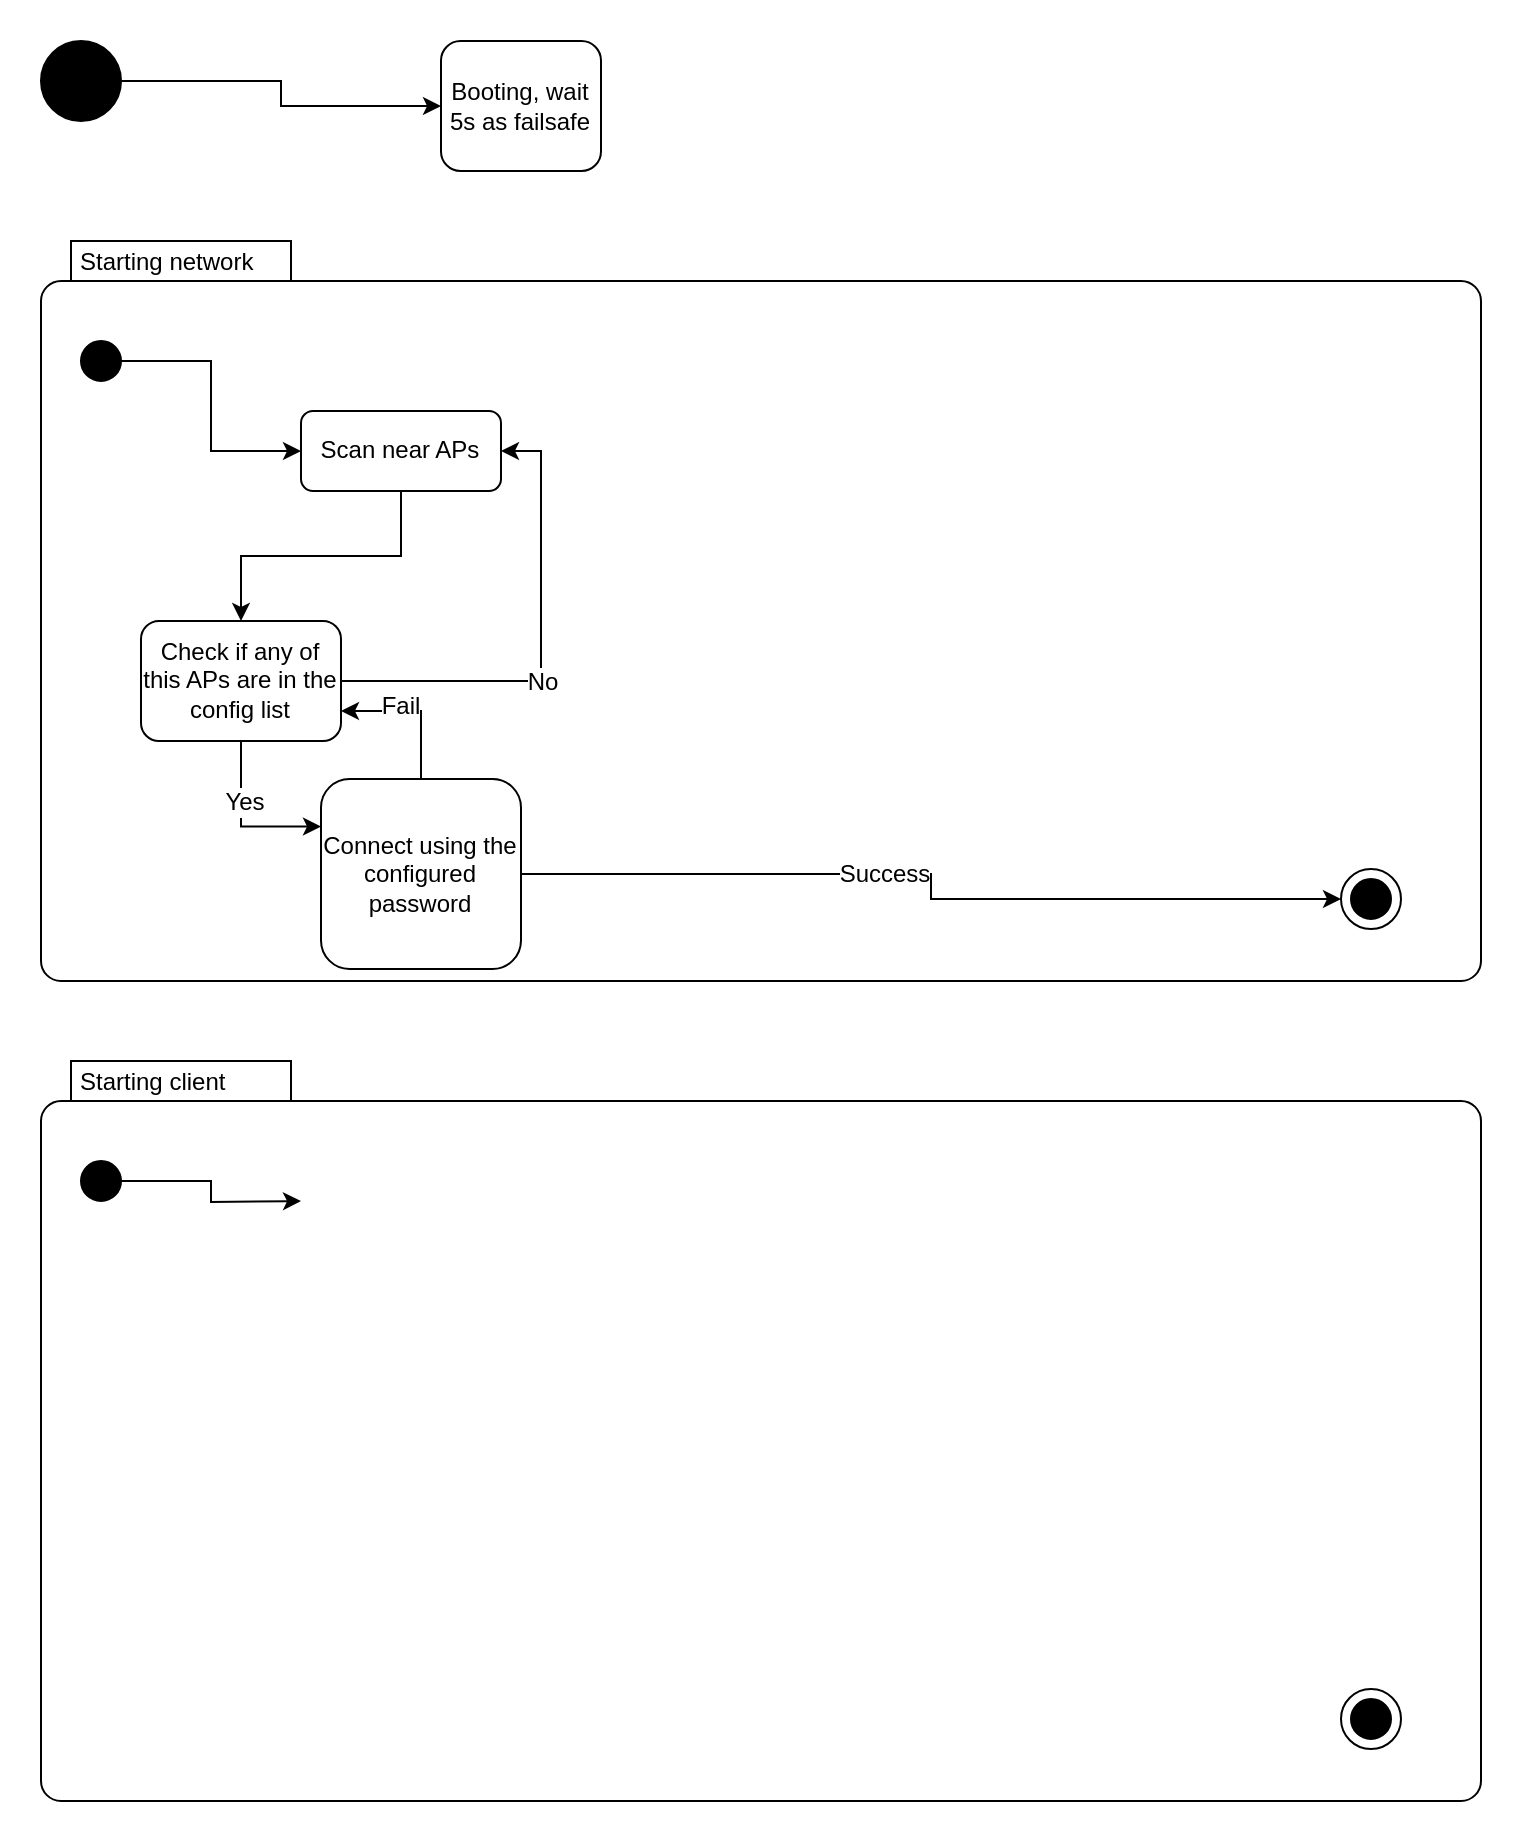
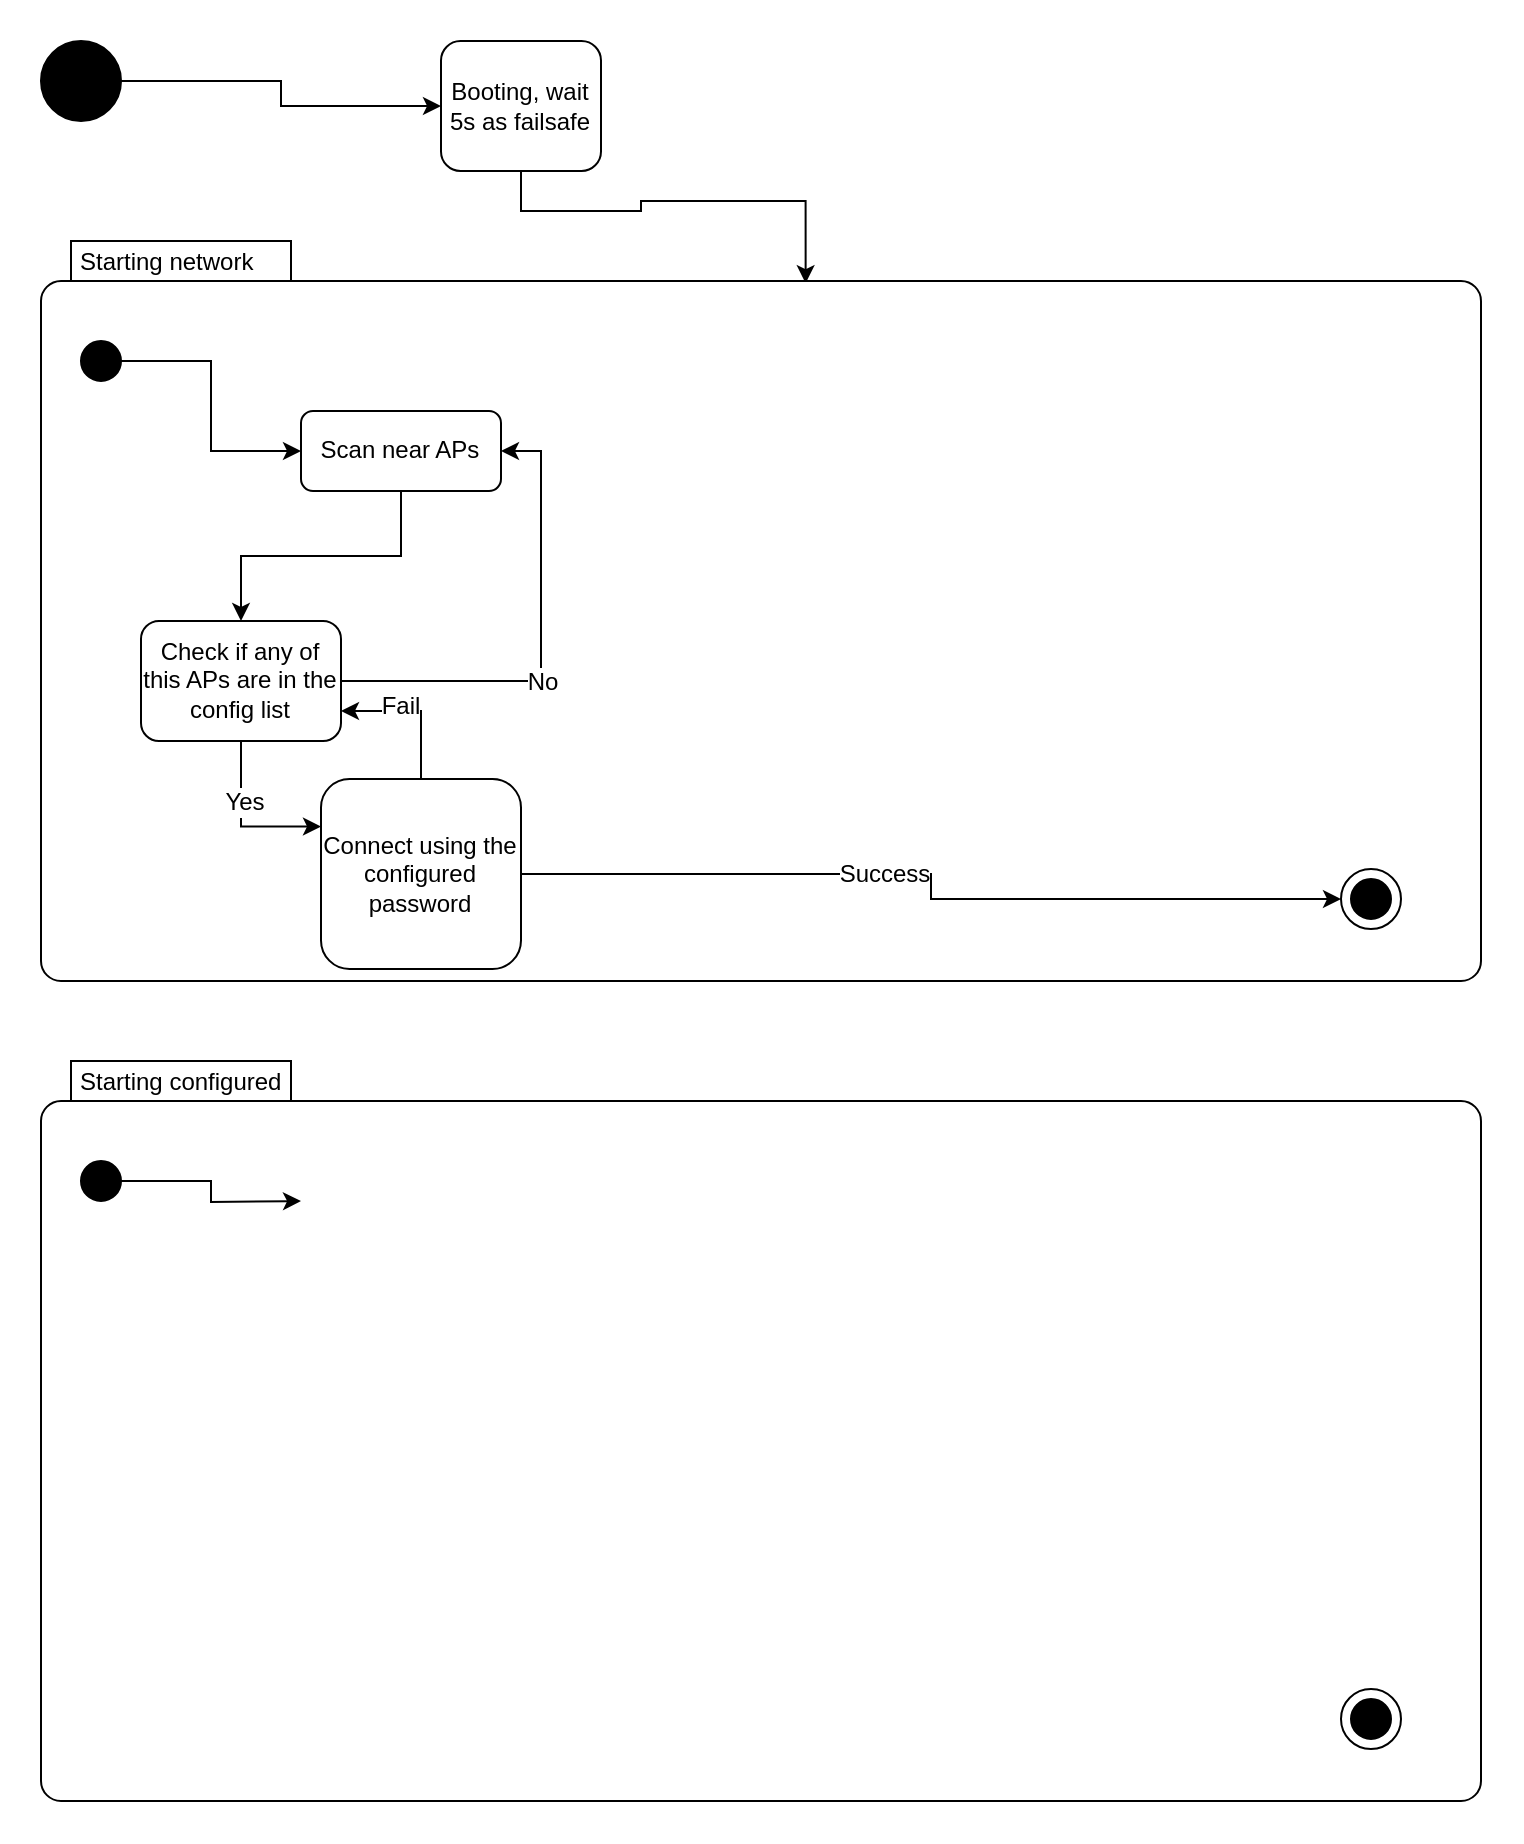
edge "Booting, wait 5s as failsafe" -> "Starting network": added
node "Starting client": label "Starting client" -> "Starting configured"
